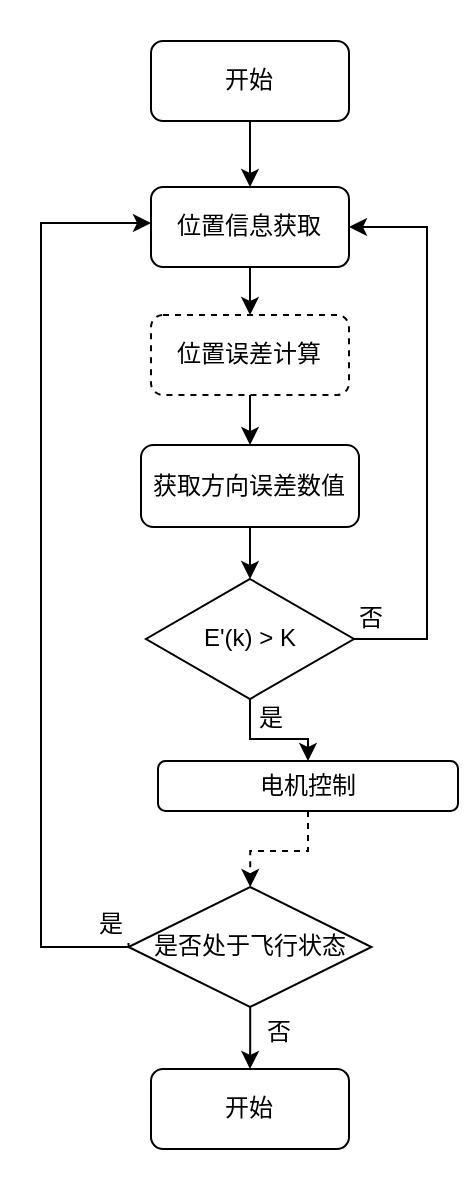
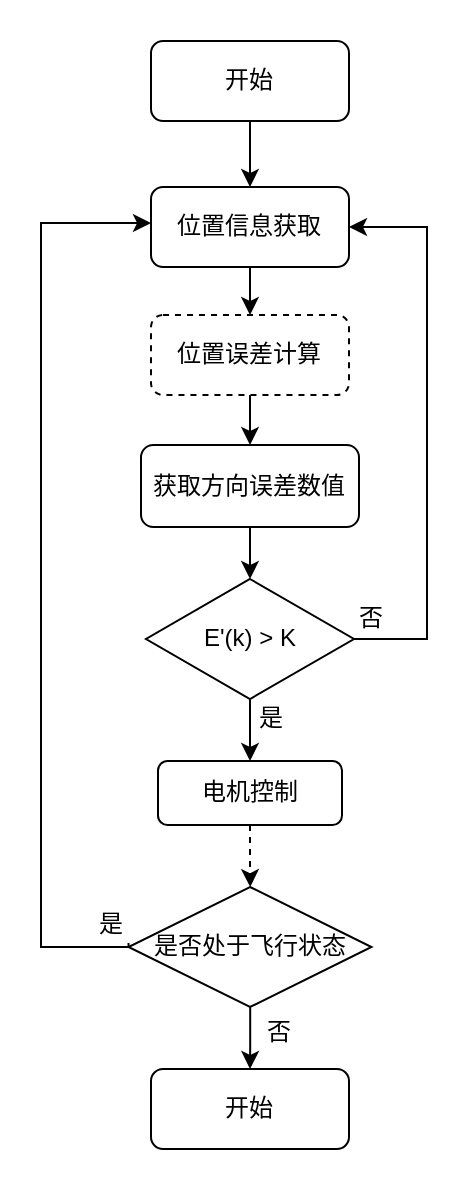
node "电机控制": size 300x50 -> 184x64
